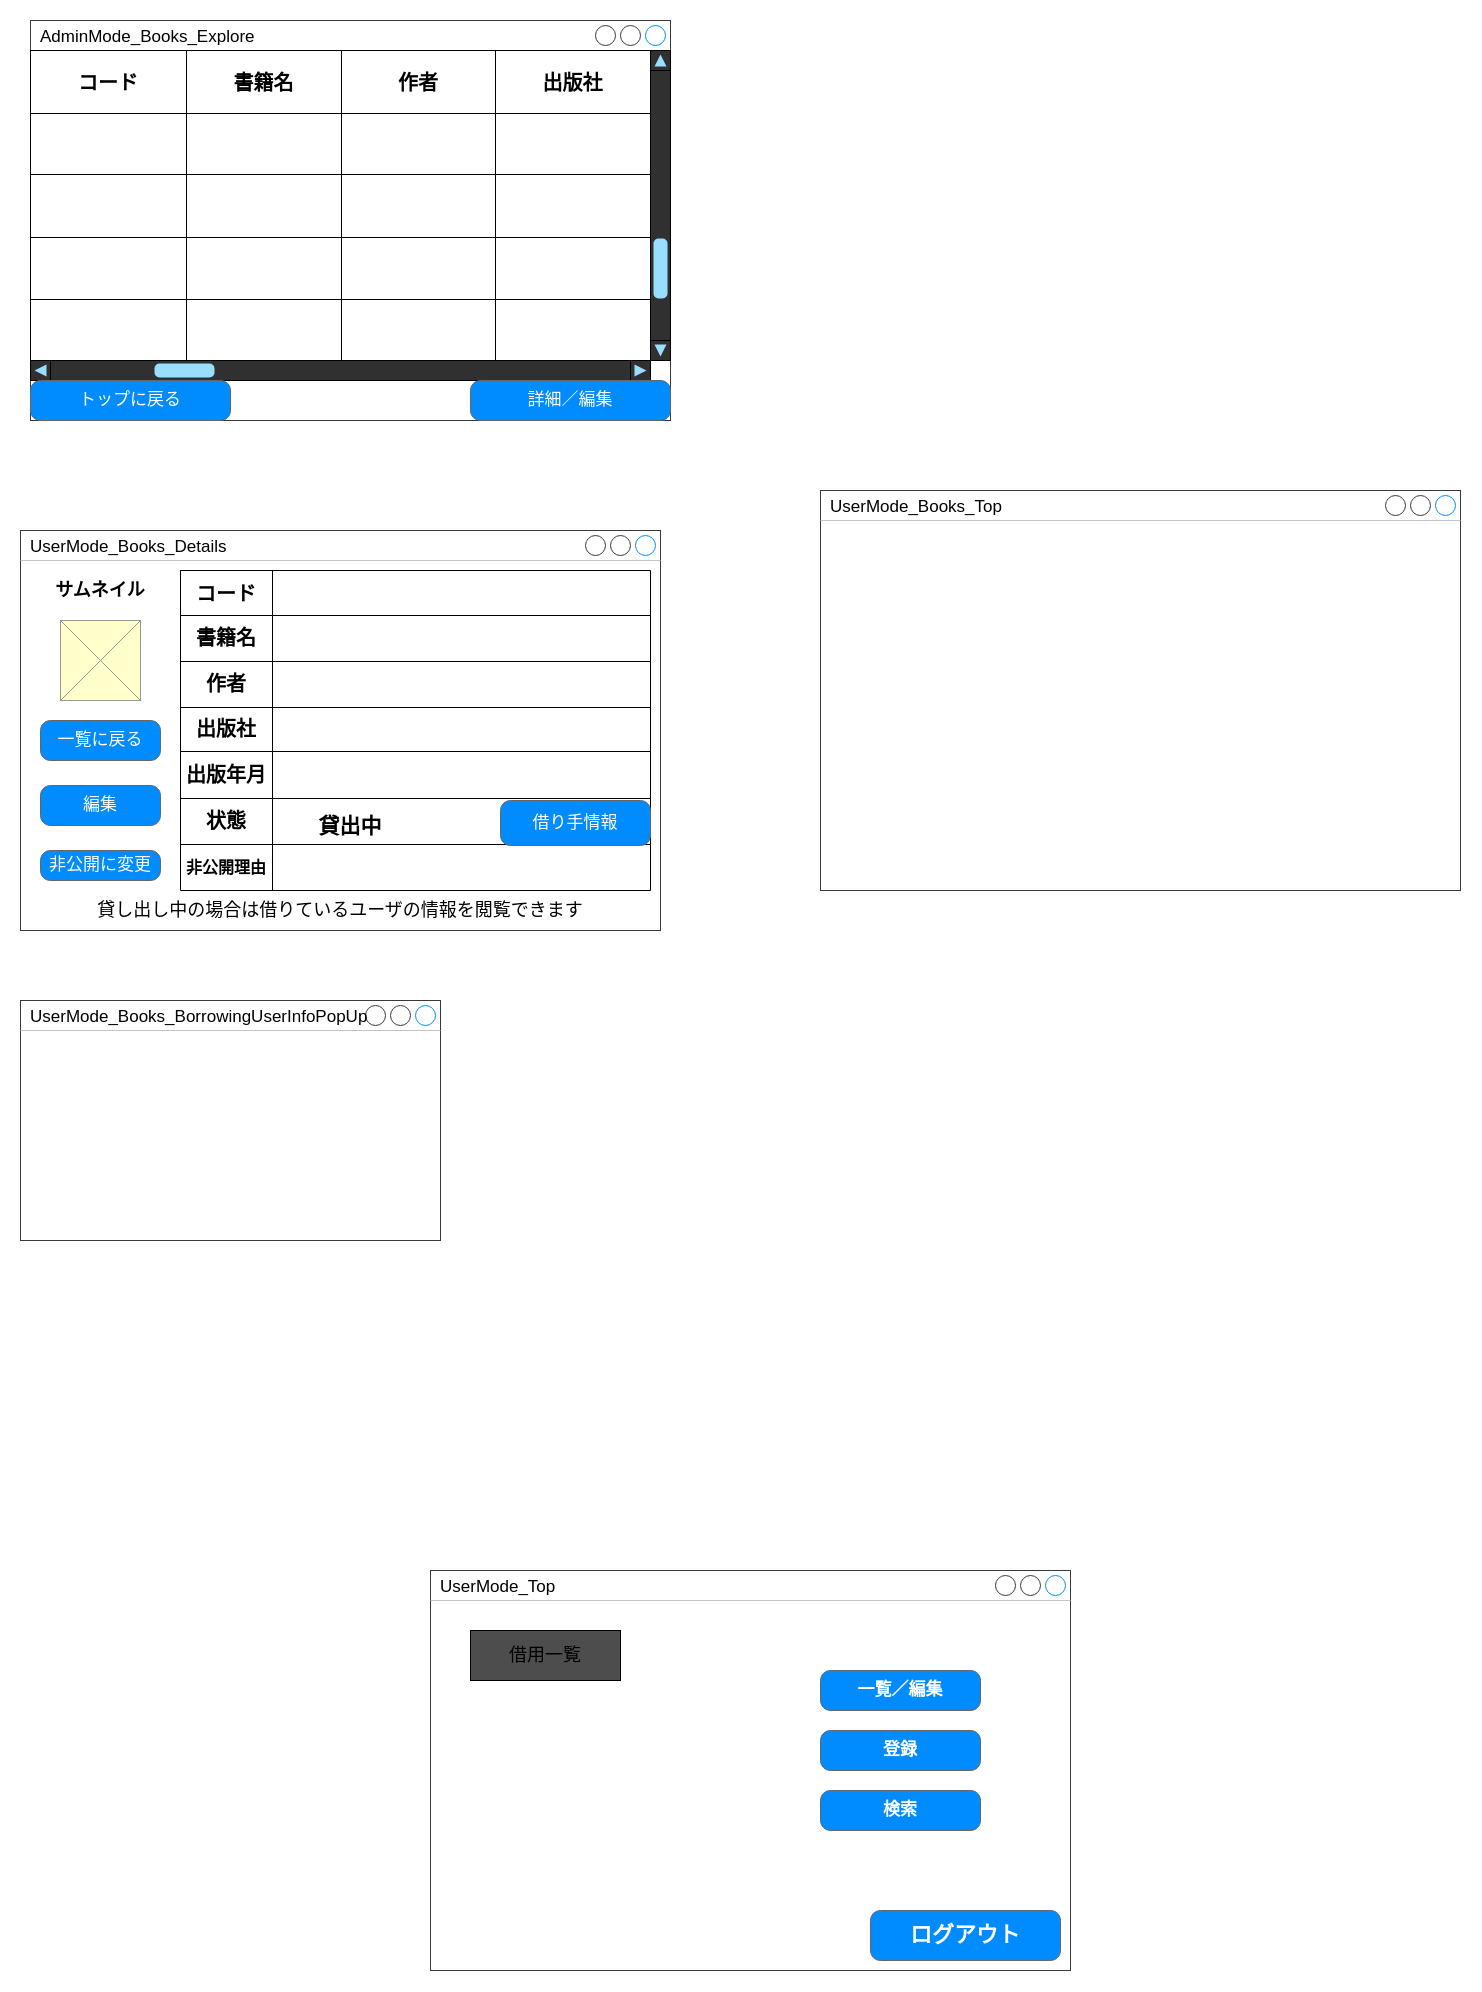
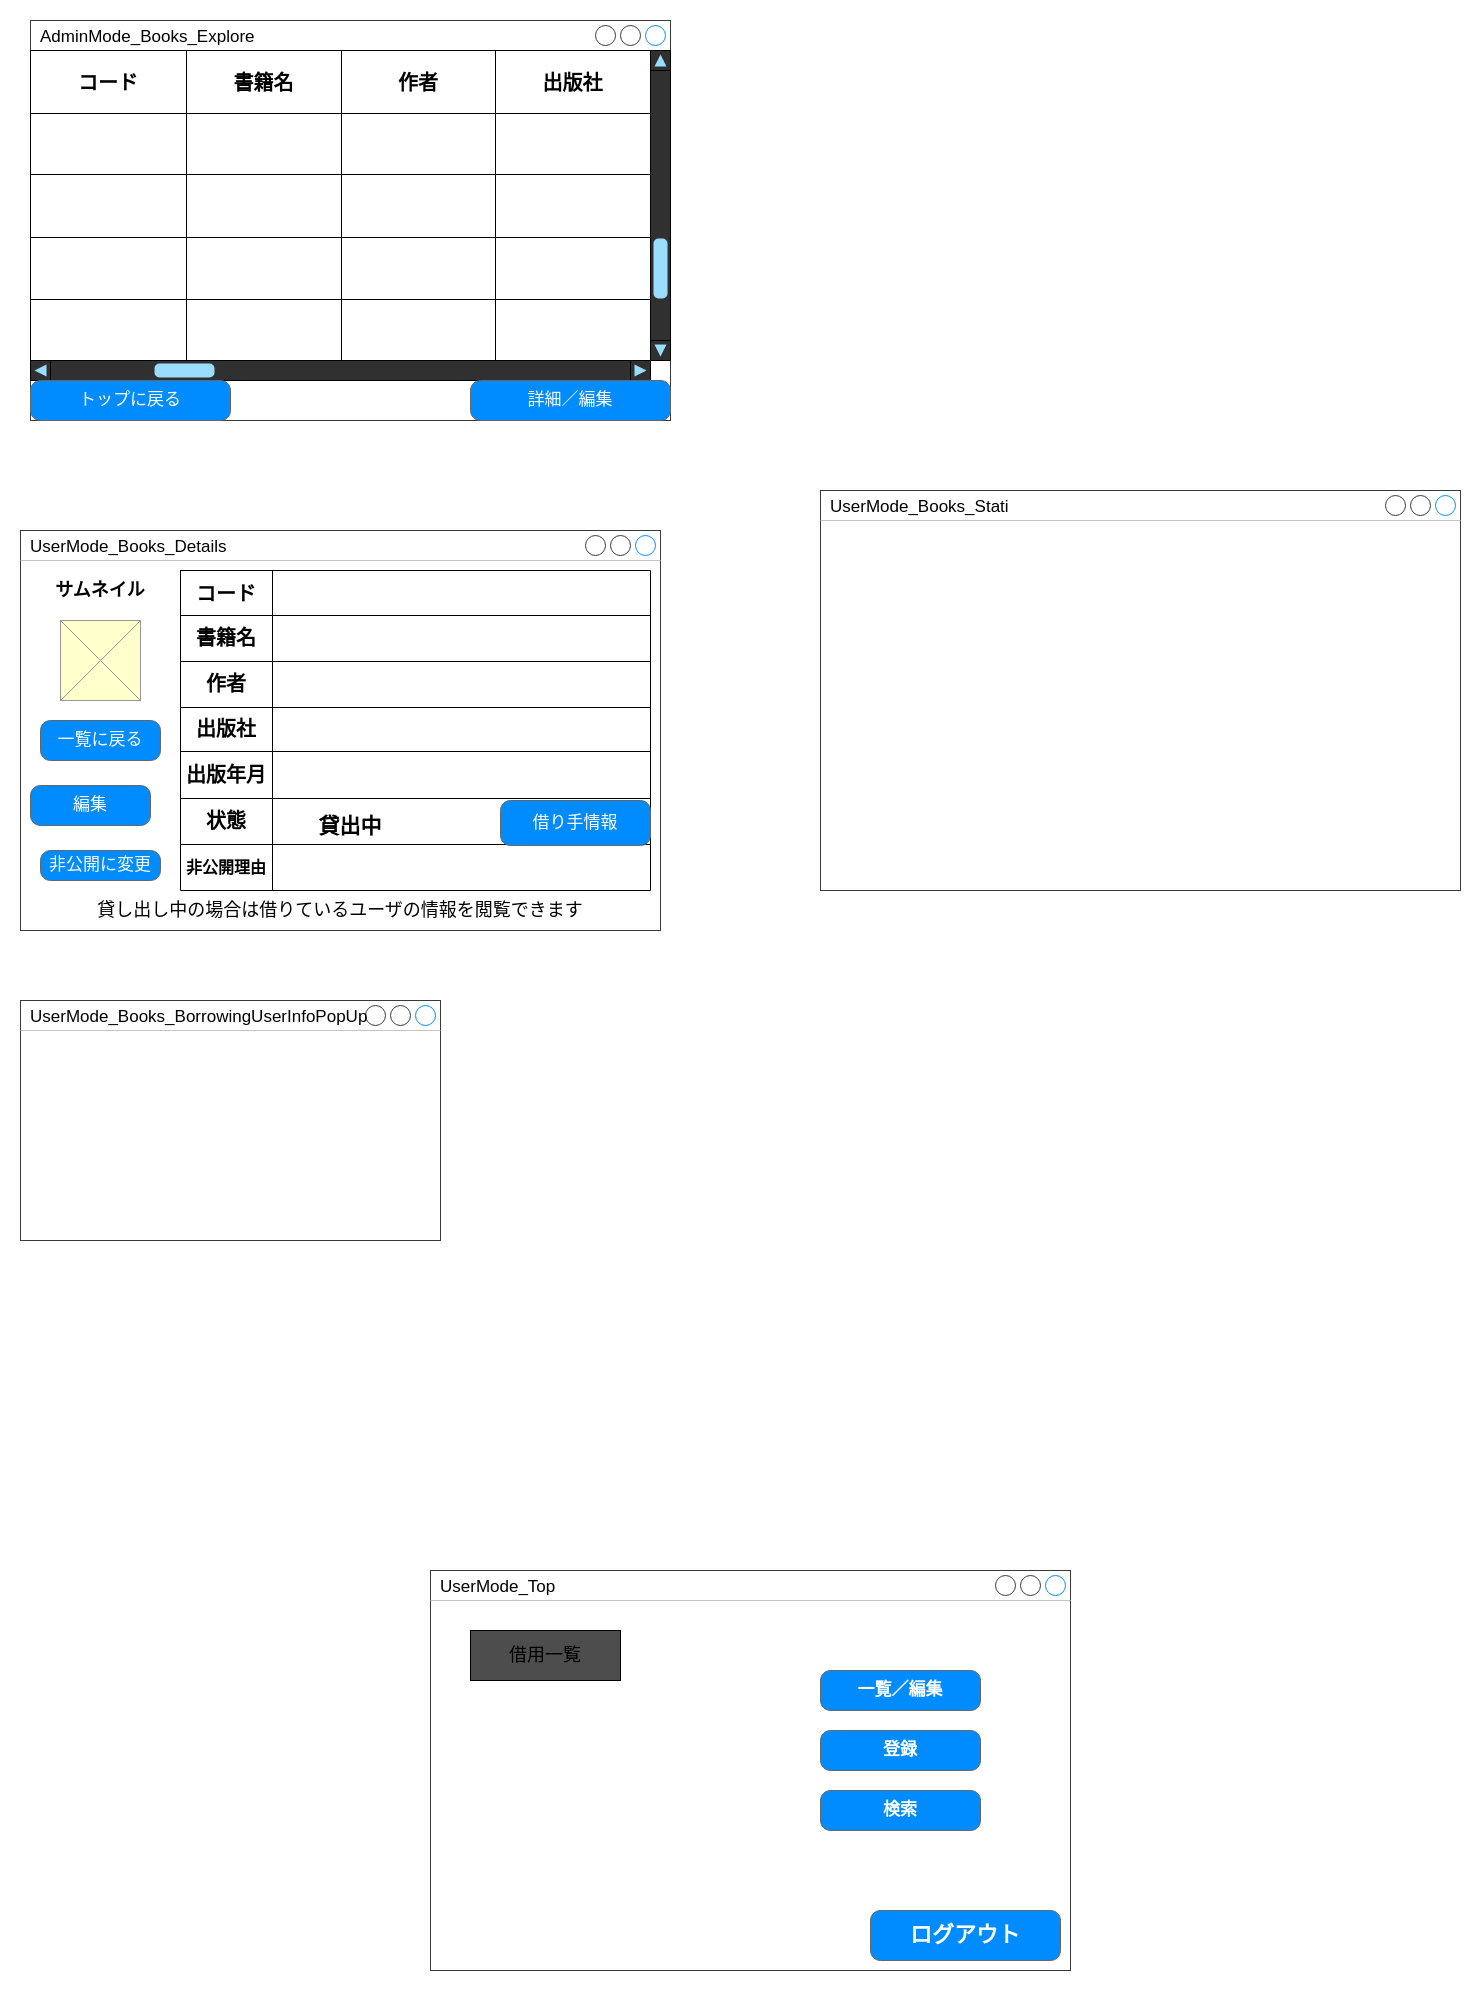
node "UserMode_Books_Top": label "UserMode_Books_Top" -> "UserMode_Books_Stati"
node "編集": moved (101, 806) -> (91, 806)
